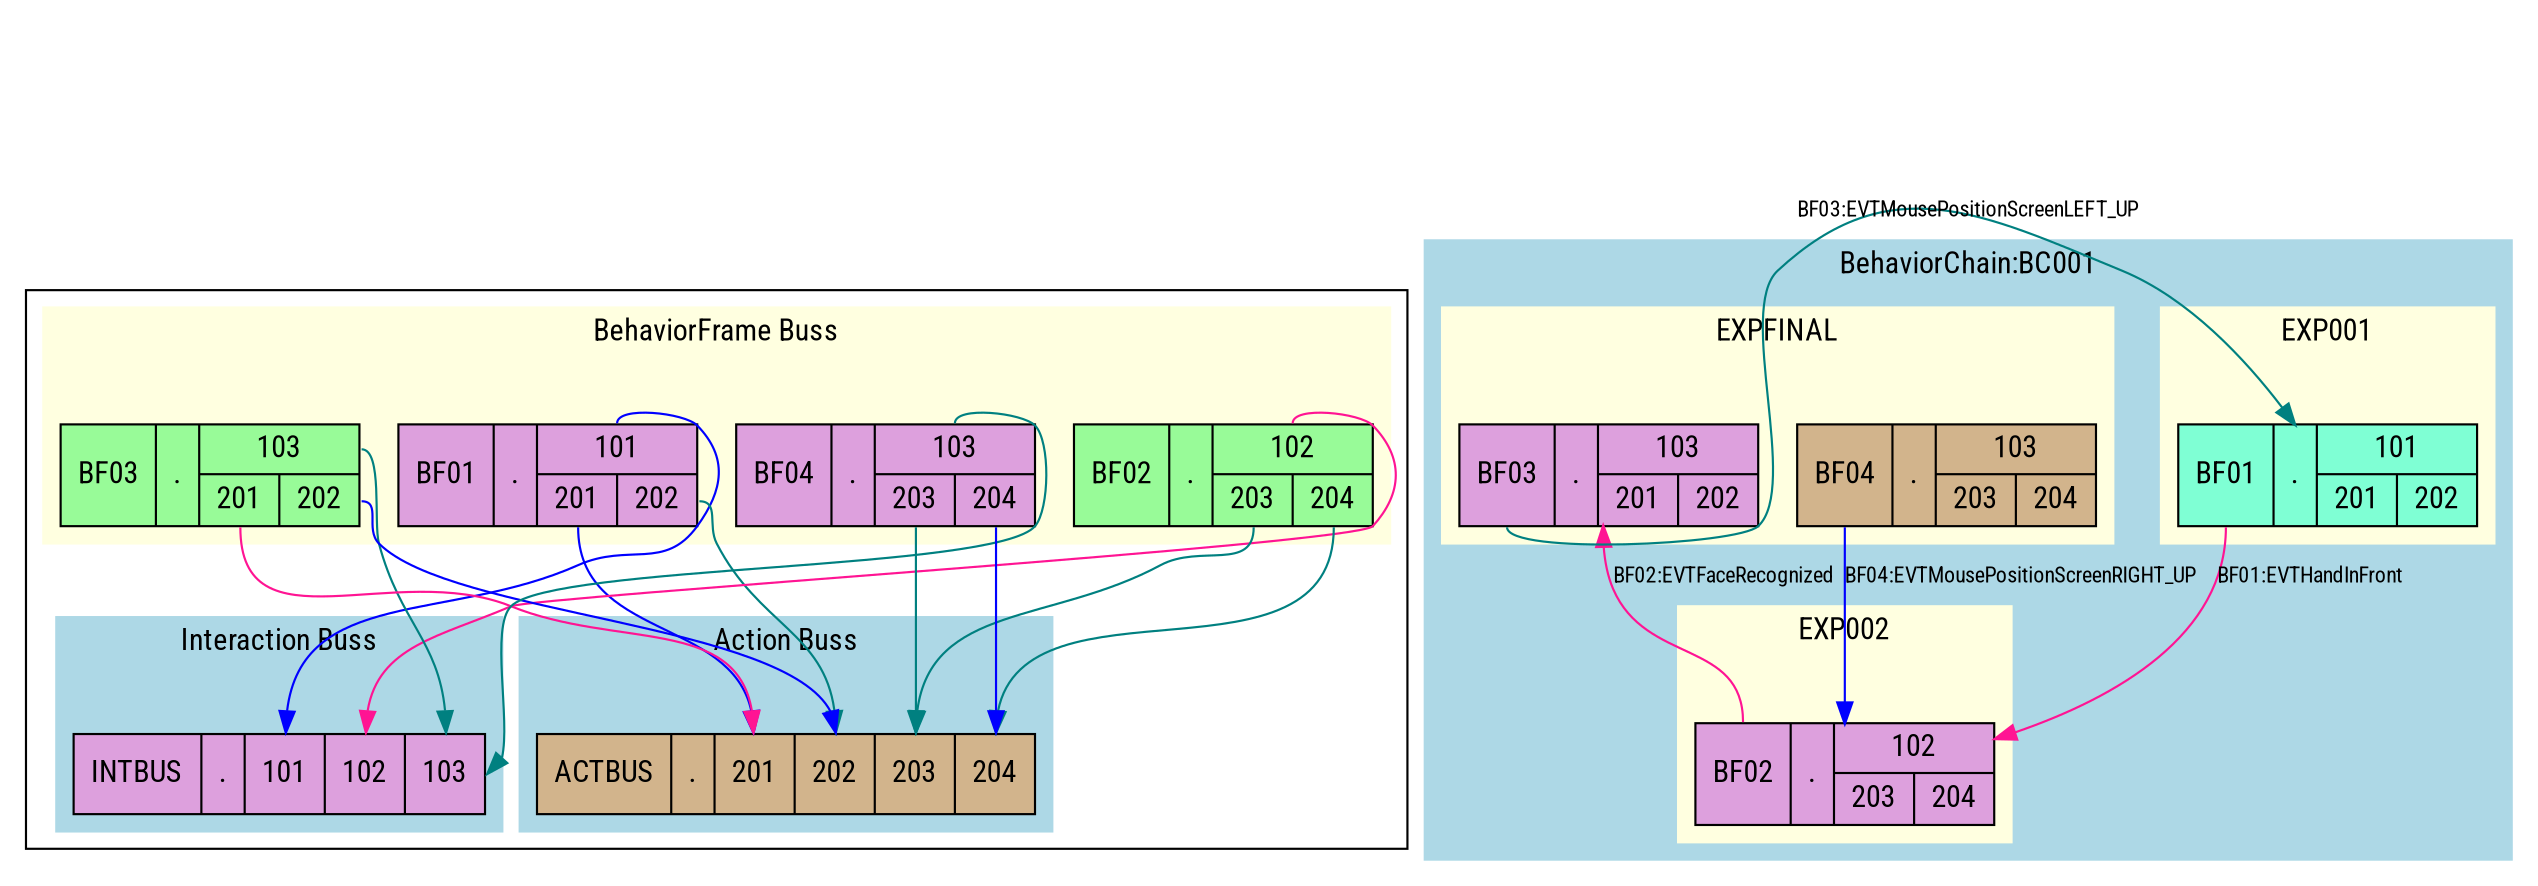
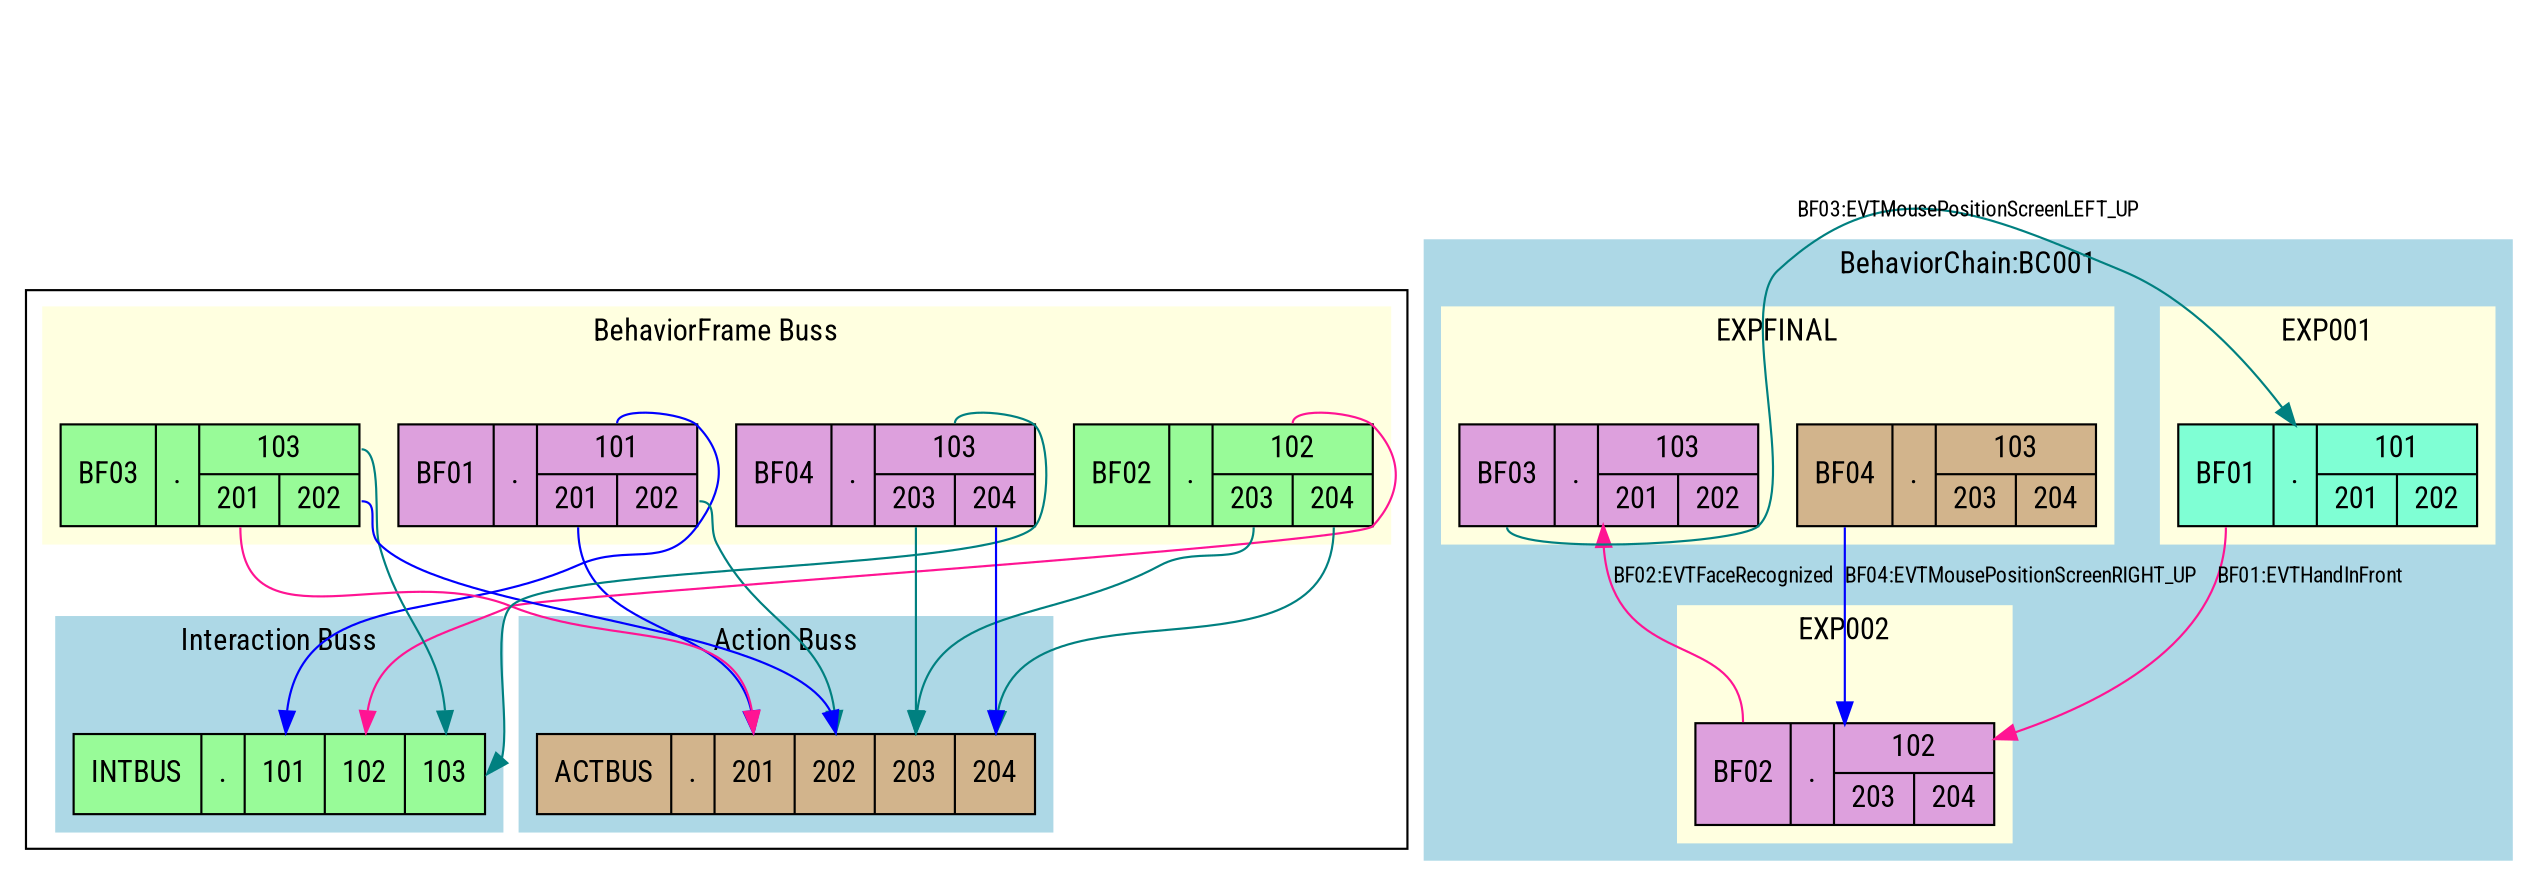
node "INTBUS": fillcolor plum -> palegreen
